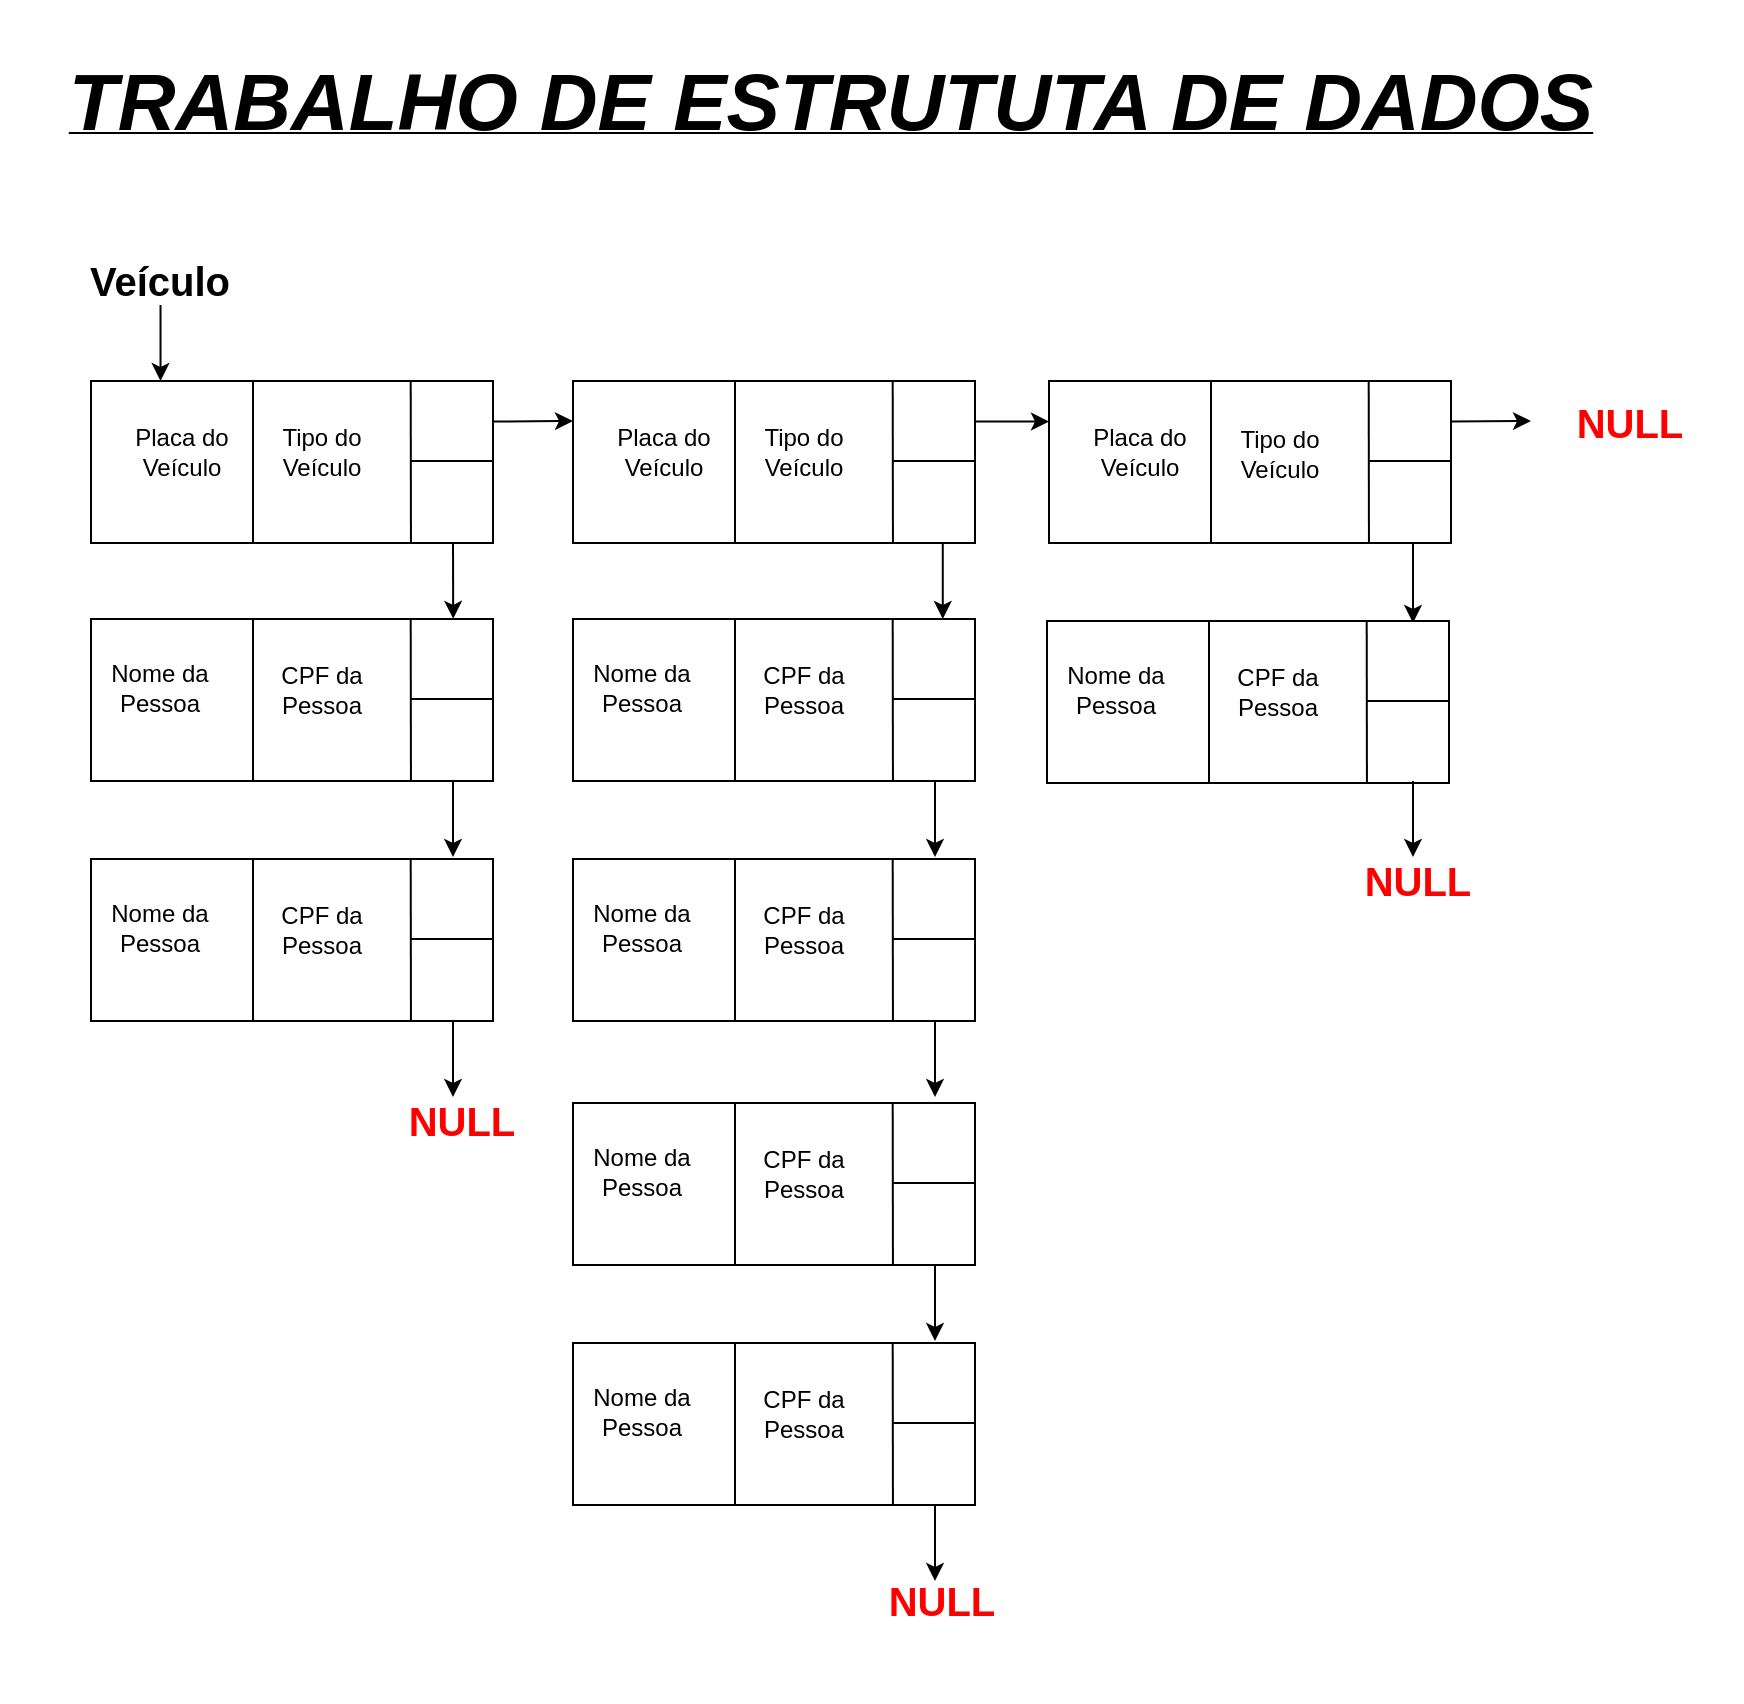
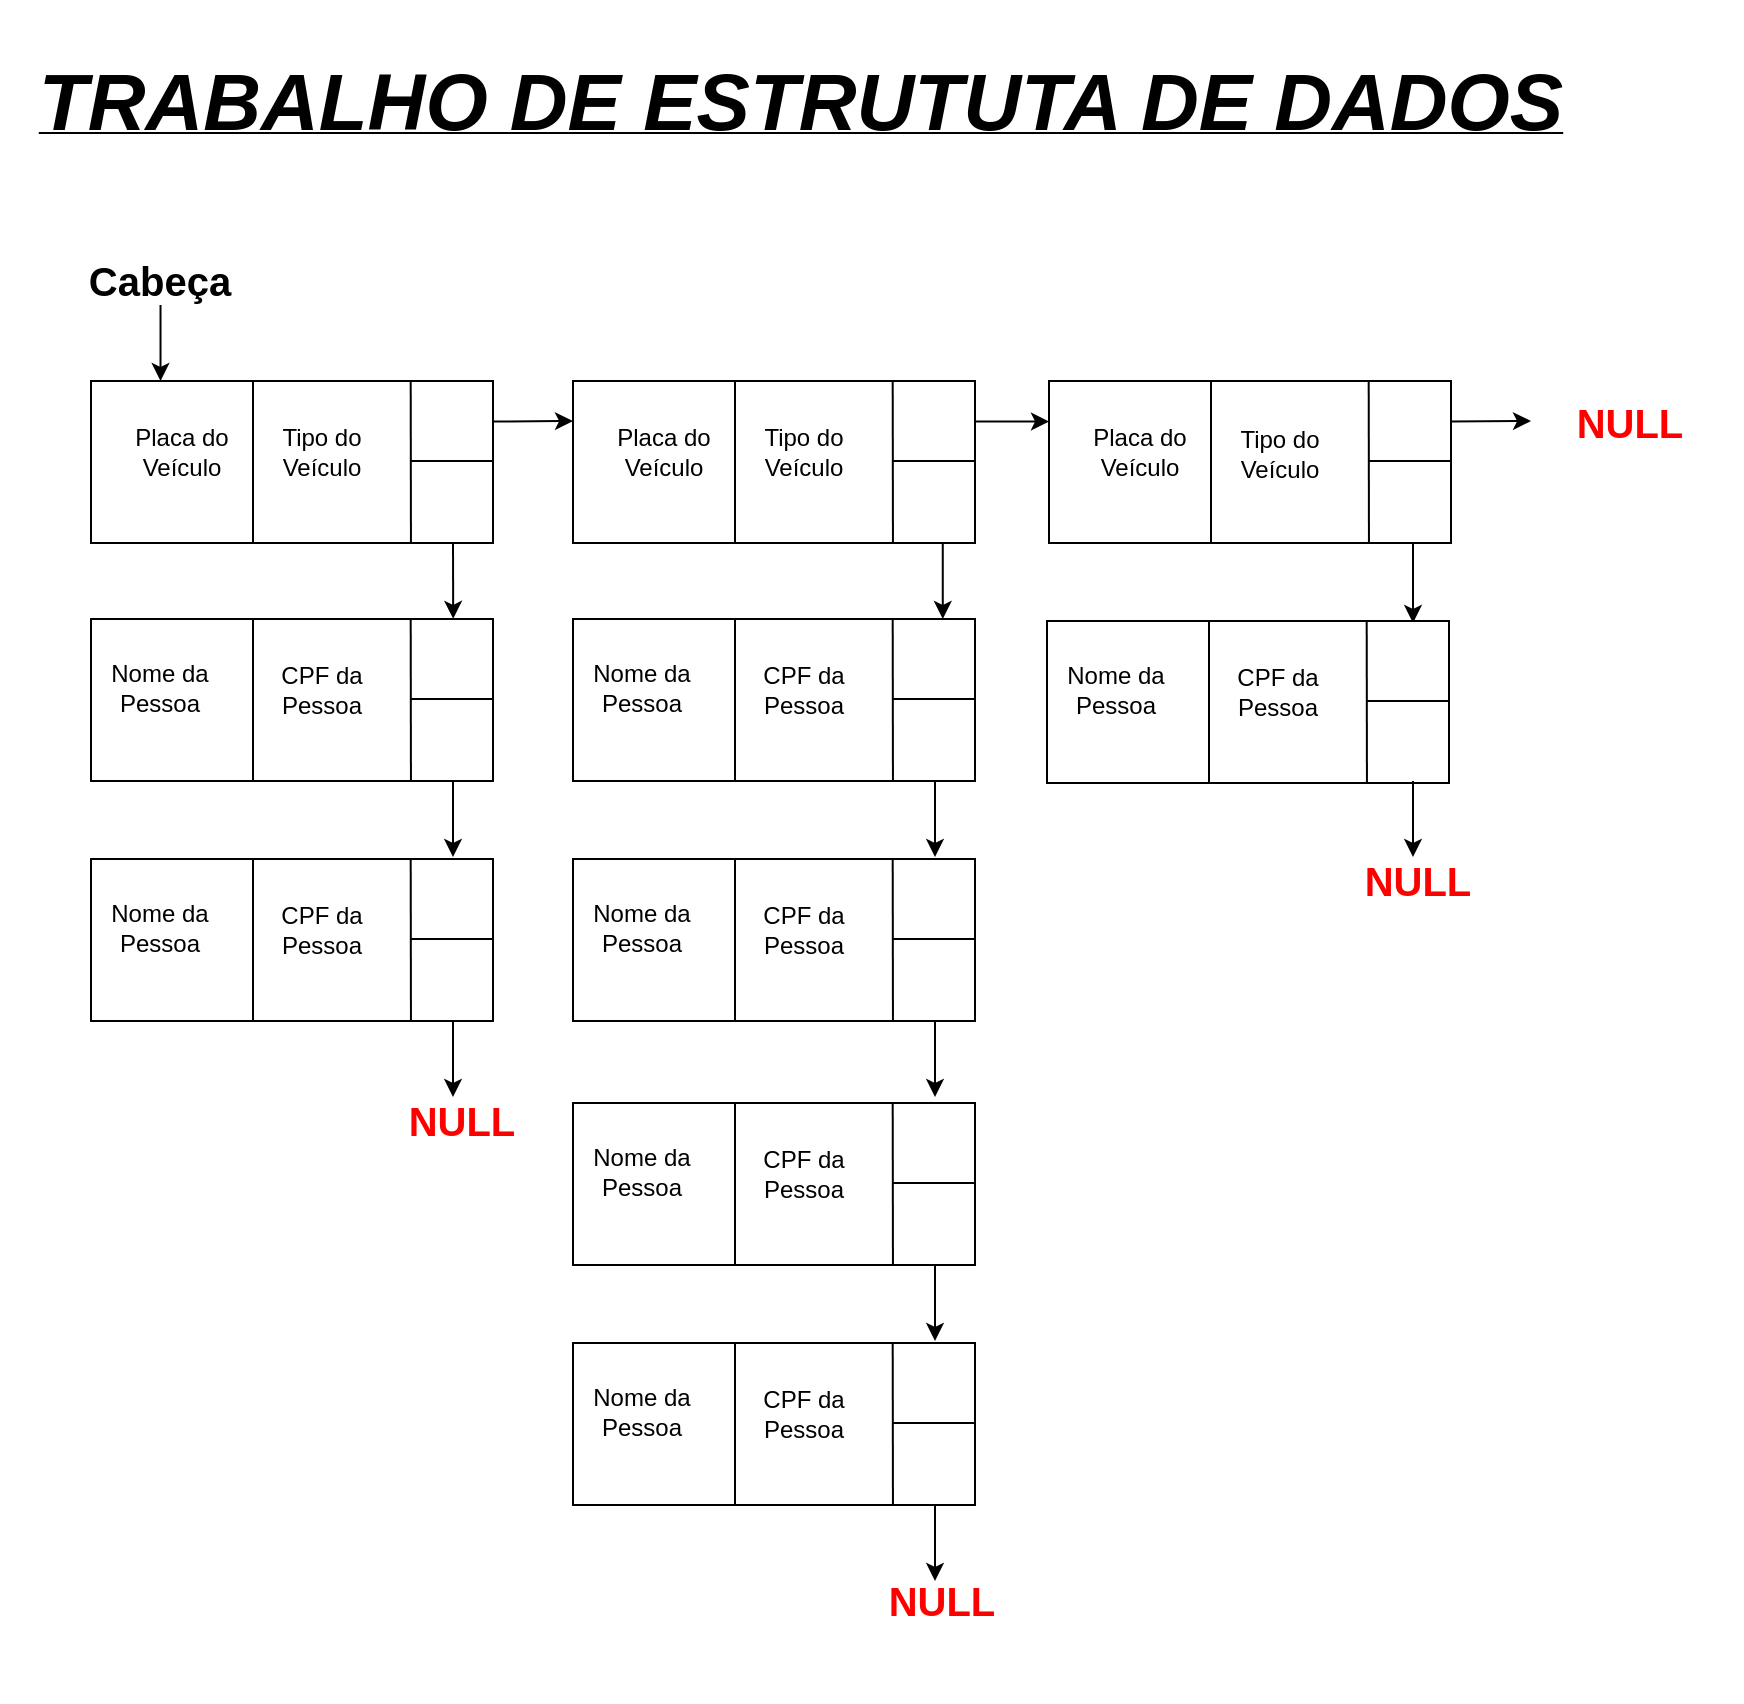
node "TRABALHO DE ESTRUTUTA DE DADOS": moved (831, 101) -> (801, 101)
node "Veículo": label "Veículo" -> "Cabeça"
